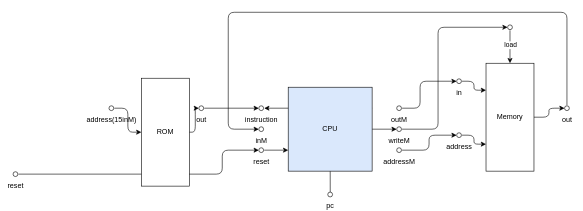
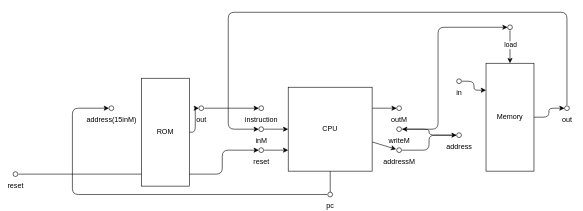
edge "outM" -> "in": removed
edge "CPU" -> "instruction": now "CPU" -> "outM"
edge "inM" -> "CPU": added
node "CPU": fillcolor #dae8fc -> #ffffff
edge "CPU" -> "writeM": now "CPU" -> "addressM"
edge "address(15inM)" -> "ROM": removed
edge "address" -> "Memory": now "address" -> "writeM"
edge "pc" -> "address(15inM)": added
